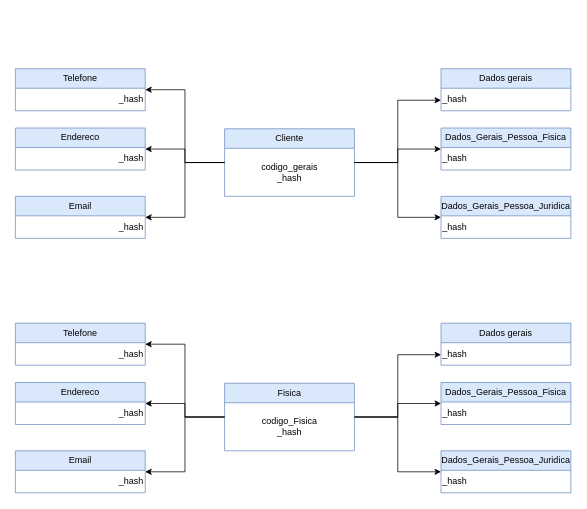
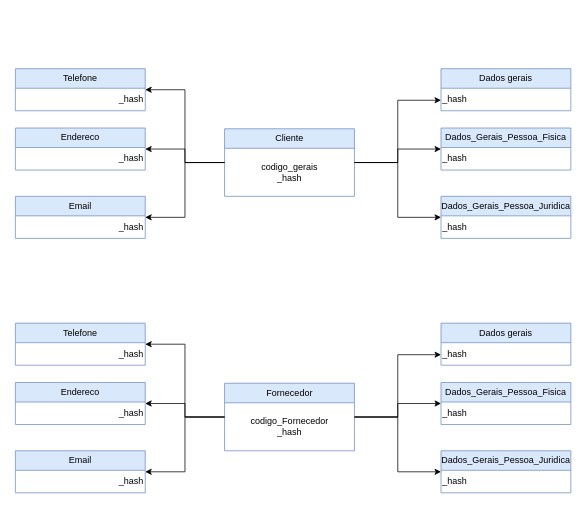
node "Fisica": label "Fisica" -> "Fornecedor"
node "codigo_Fisica _hash": label "codigo_Fisica _hash" -> "codigo_Fornecedor _hash"
